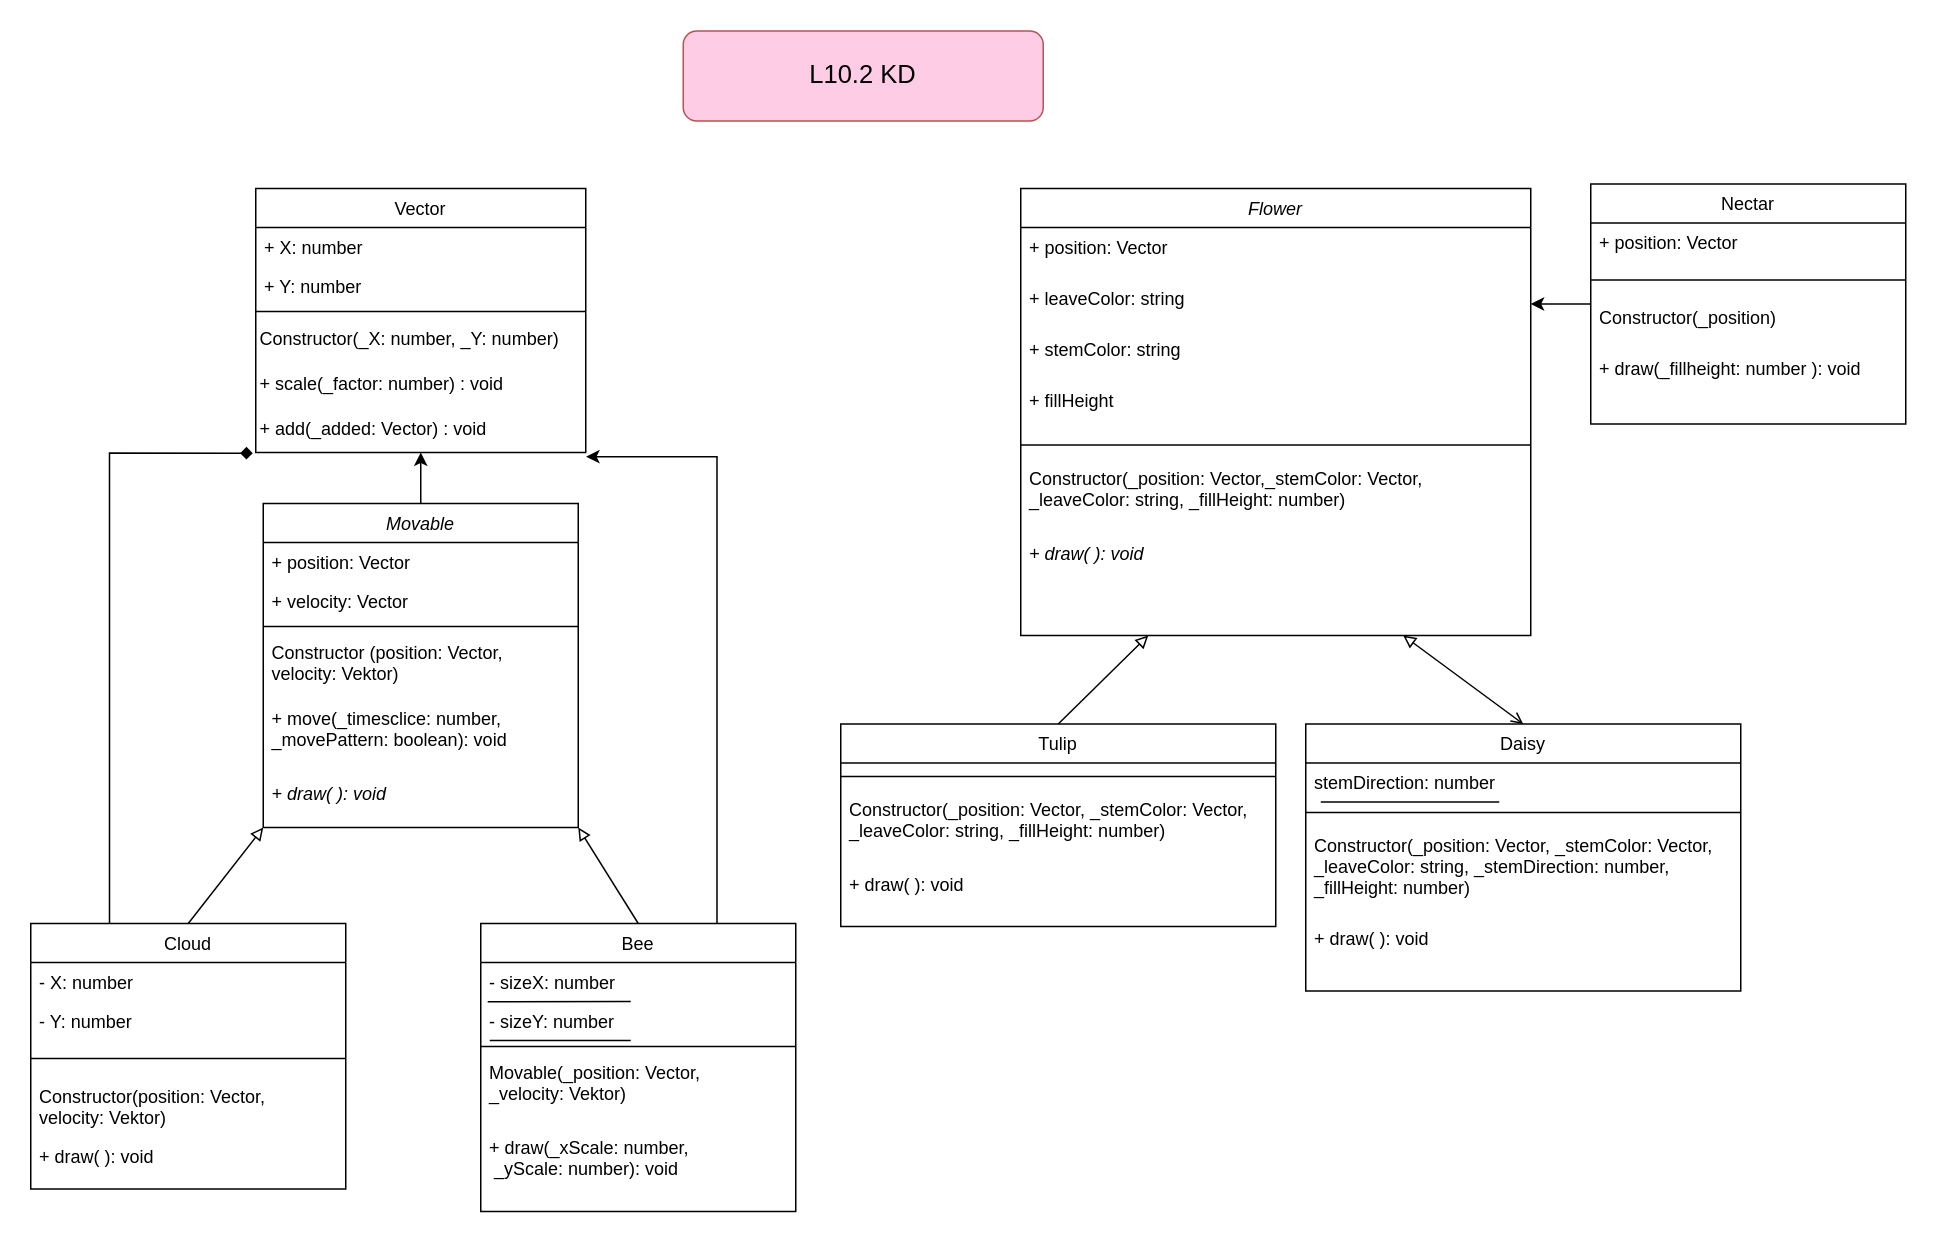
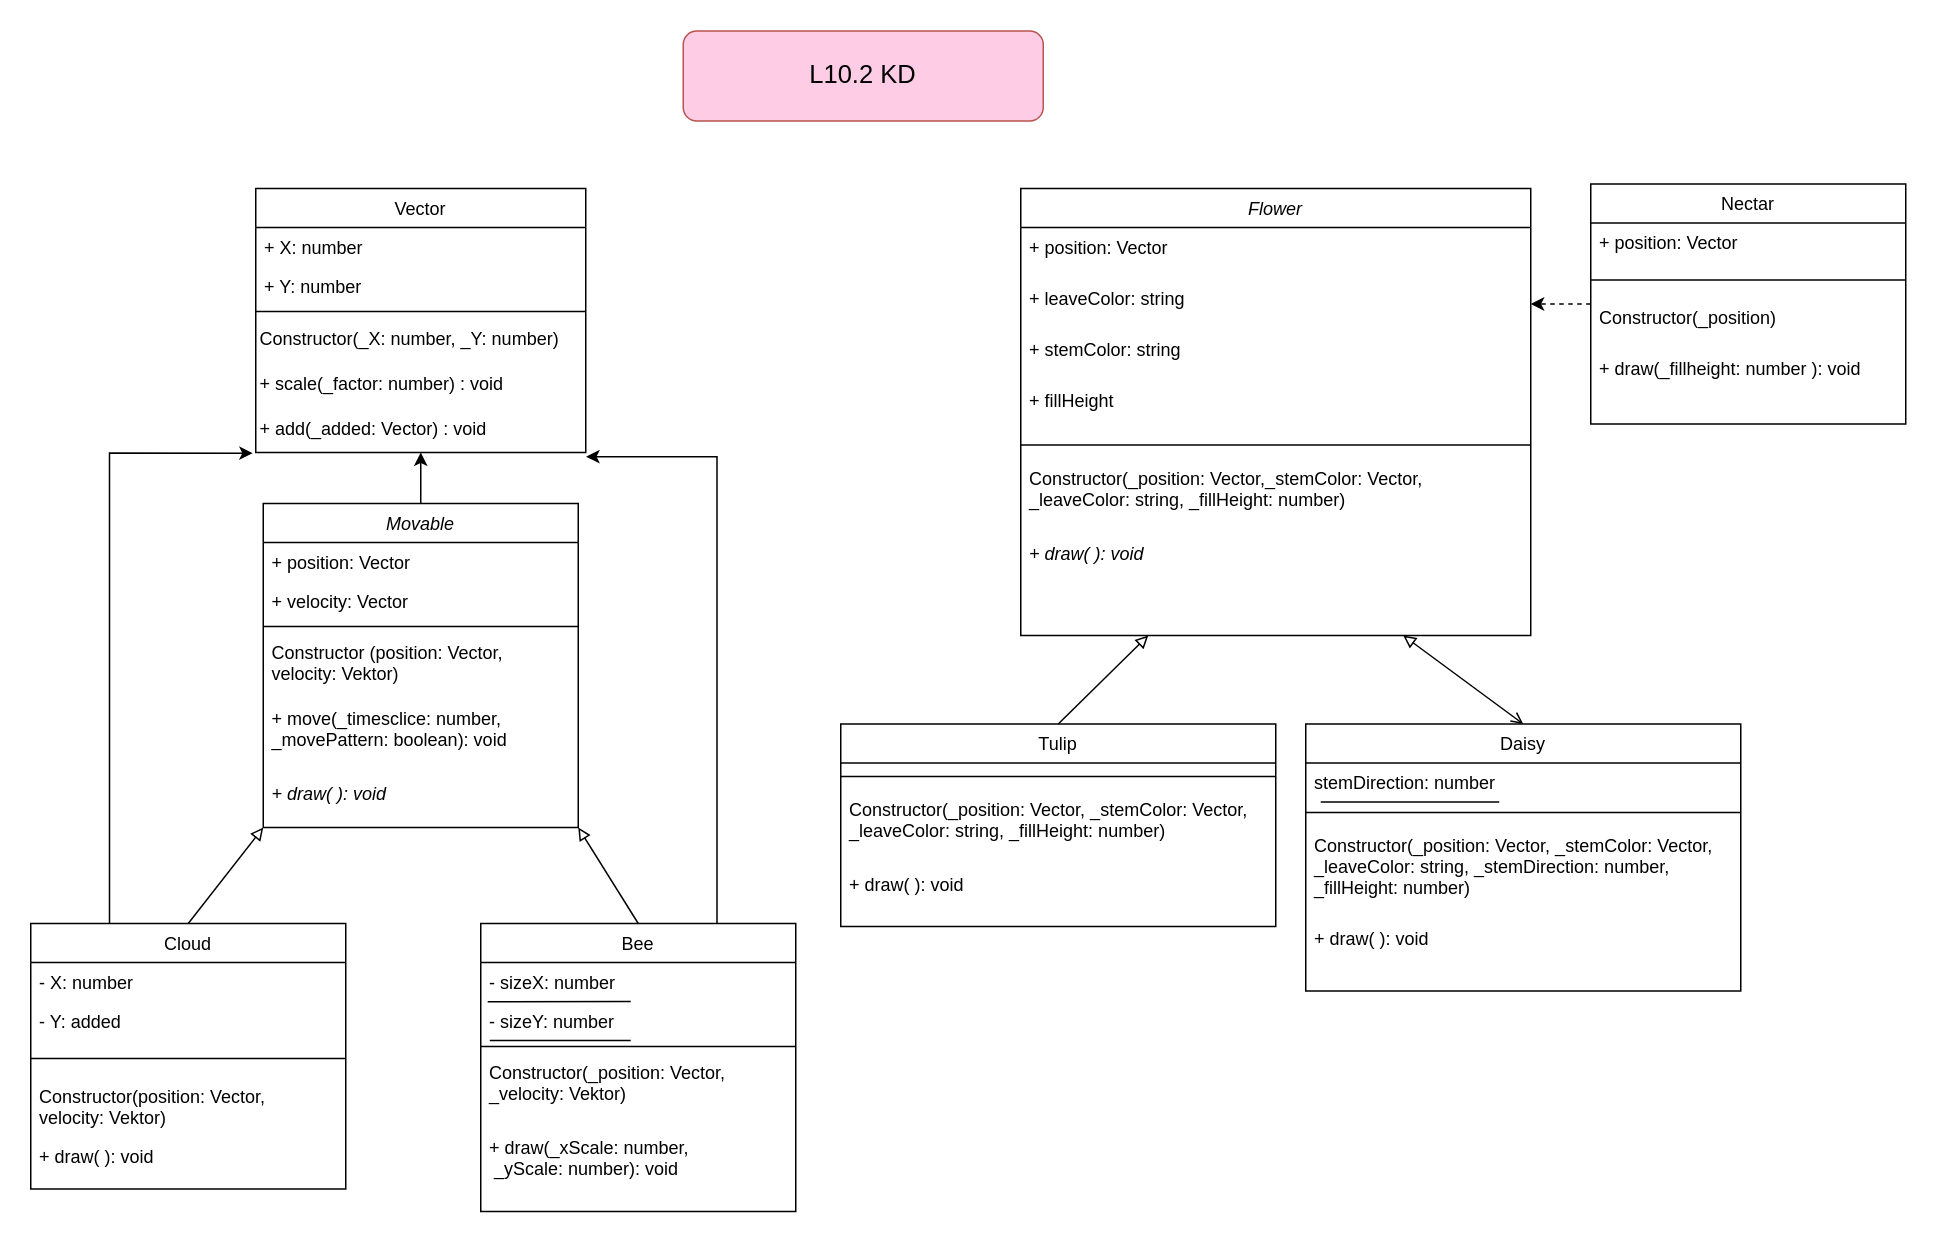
edge "Nectar" -> "+ leaveColor: string": style solid -> dashed
edge "Cloud" -> "+ add(_added: Vector) : void": arrowhead diamond -> classic
node "- Y: number": label "- Y: number" -> "- Y: added"
node "Movable(_position: Vector, _velocity: Vektor)": label "Movable(_position: Vector, _velocity: Vektor)" -> "Constructor(_position: Vector, _velocity: Vektor)"
